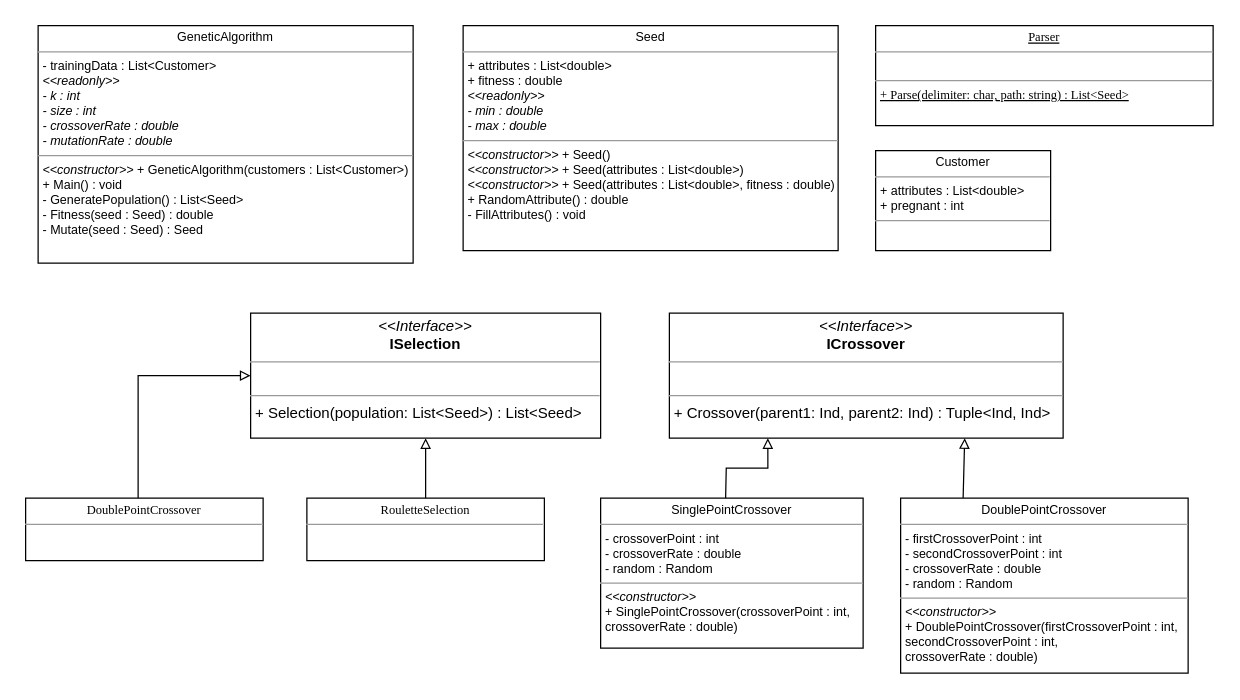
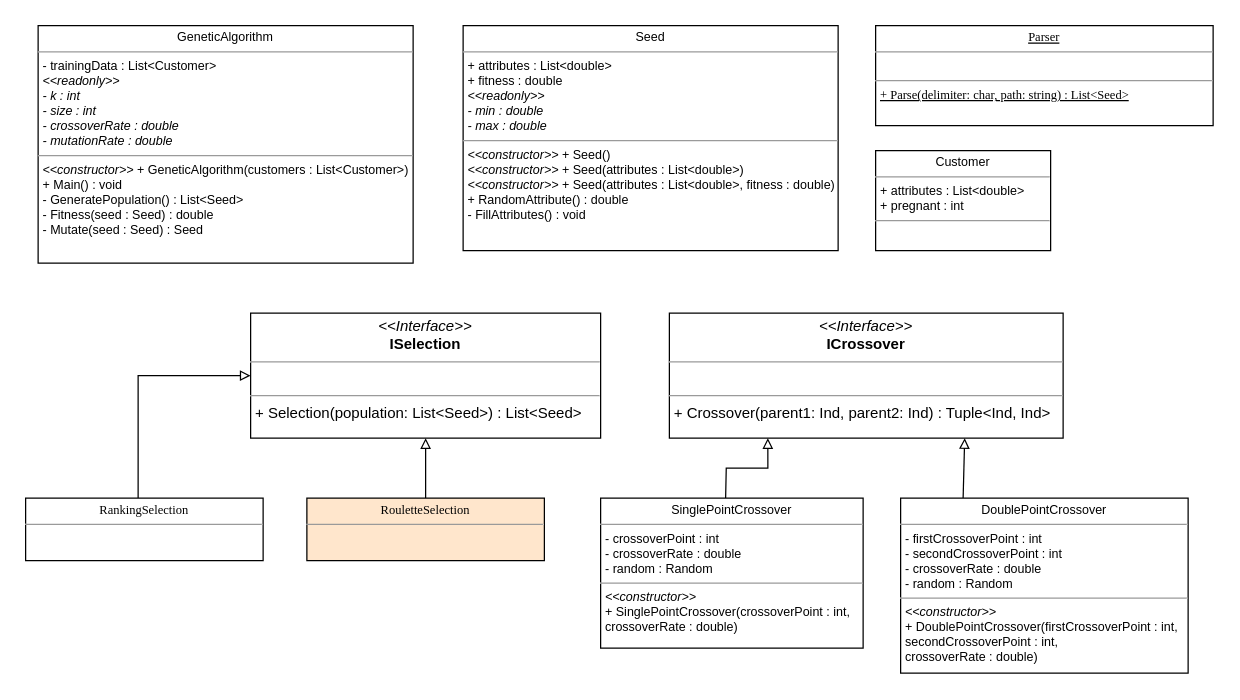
node "DoublePointCrossover": label "DoublePointCrossover" -> "RankingSelection"
node "RouletteSelection": fillcolor #ffffff -> #ffe6cc
